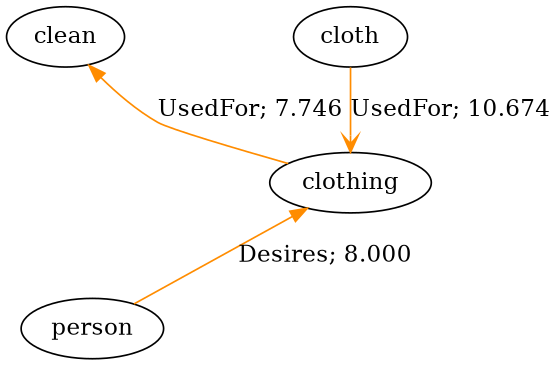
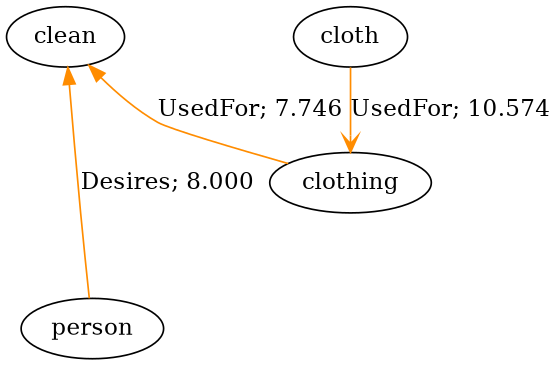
edge "cloth" -> "clothing": label "UsedFor; 10.674" -> "UsedFor; 10.574"
edge "person" -> "clothing": now "person" -> "clean"
